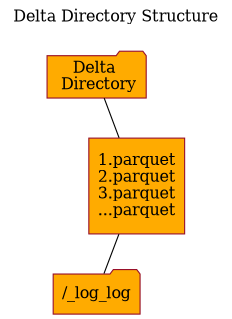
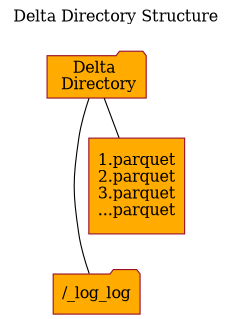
edge "1.parquet 2.parquet 3.parquet ...parquet" -- "/_log_log": now "Delta Directory" -- "/_log_log"
